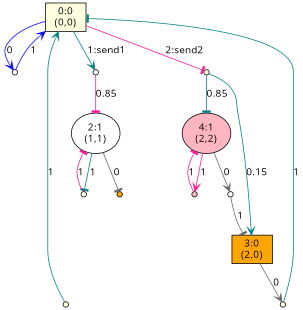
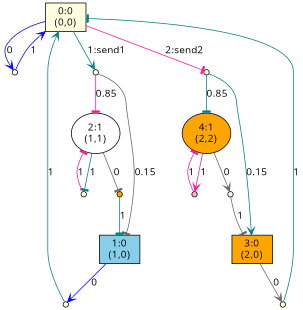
node "4:1 (2,2)": fillcolor lightpink -> orange
node "1:0 (1,0)": added
